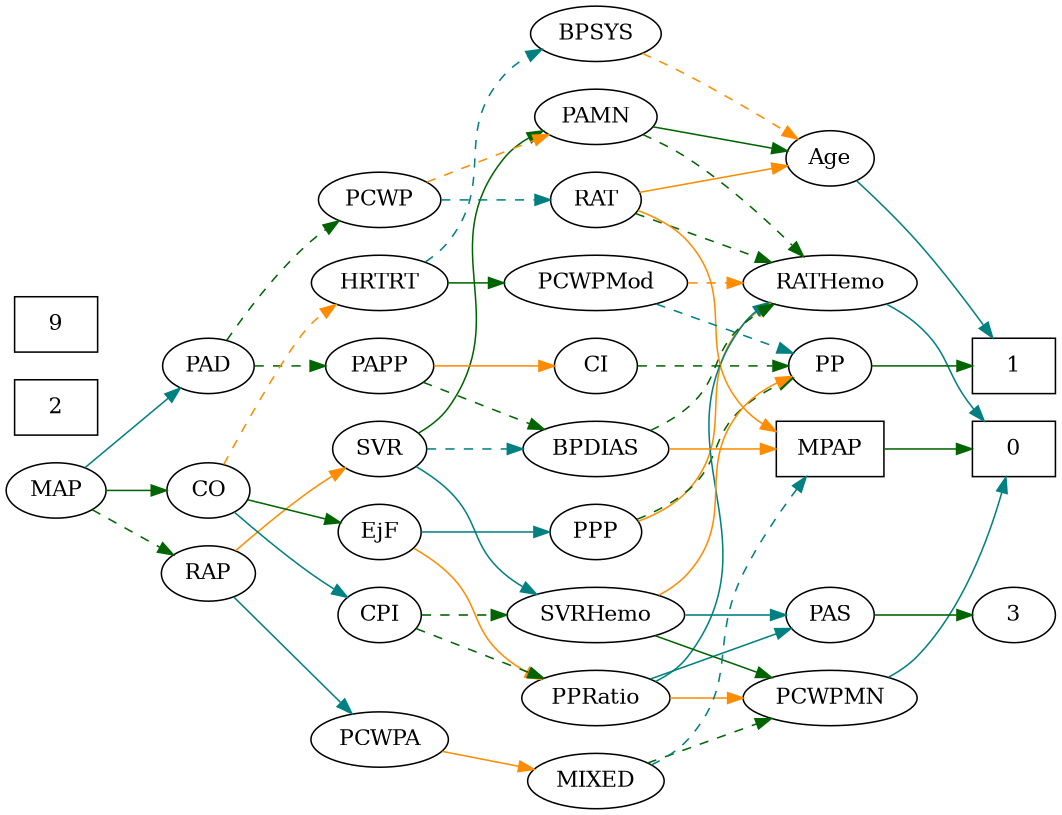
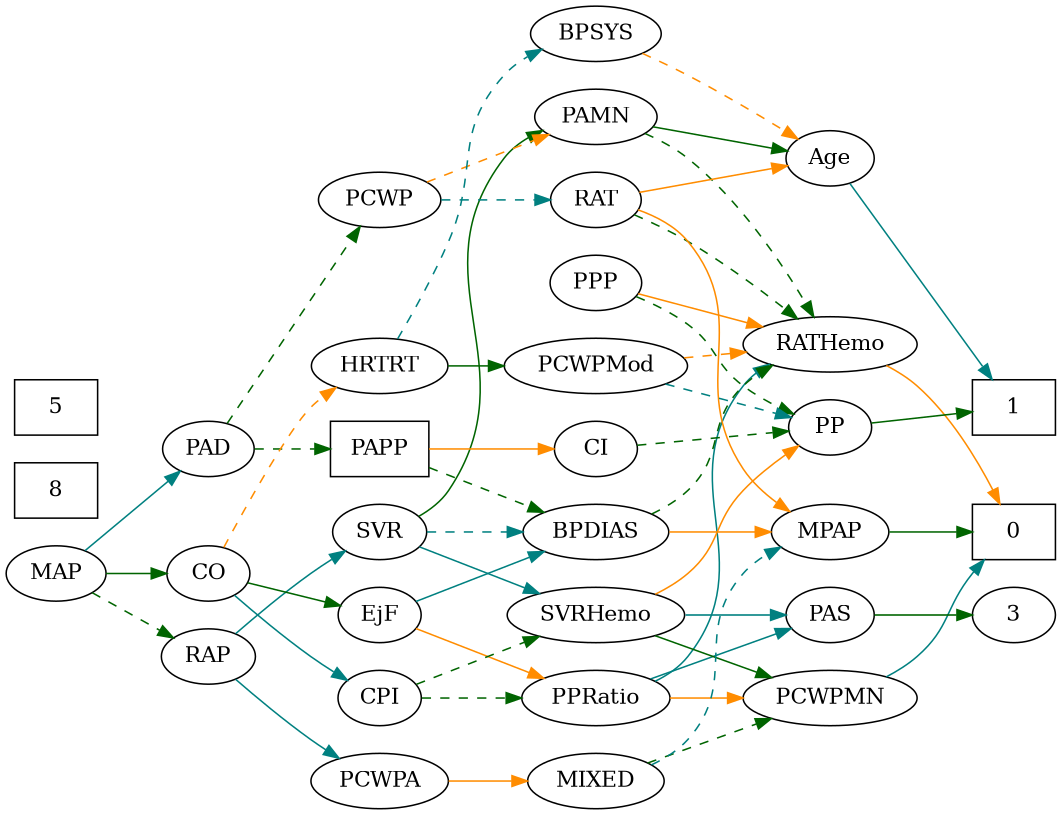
node "9": label "9" -> "5"
edge "RATHemo" -> "0": color teal -> darkorange
node "PAPP": shape ellipse -> box
node "2": label "2" -> "8"
node "MPAP": shape box -> ellipse
edge "RAP" -> "SVR": color darkorange -> teal
edge "EjF" -> "PPP": now "EjF" -> "BPDIAS"
